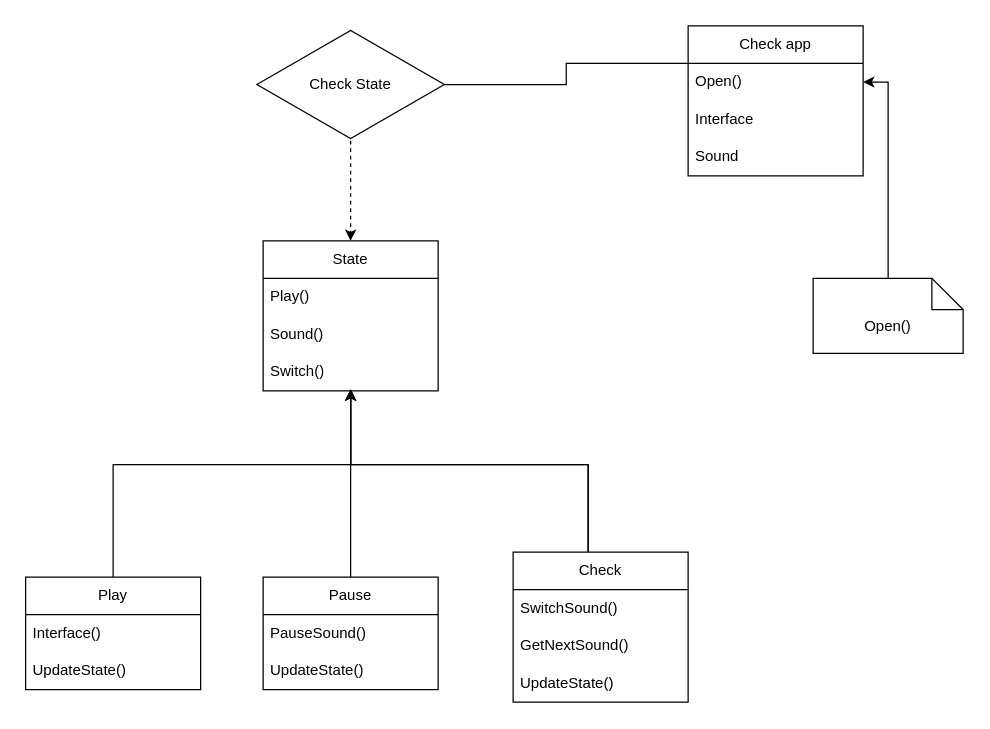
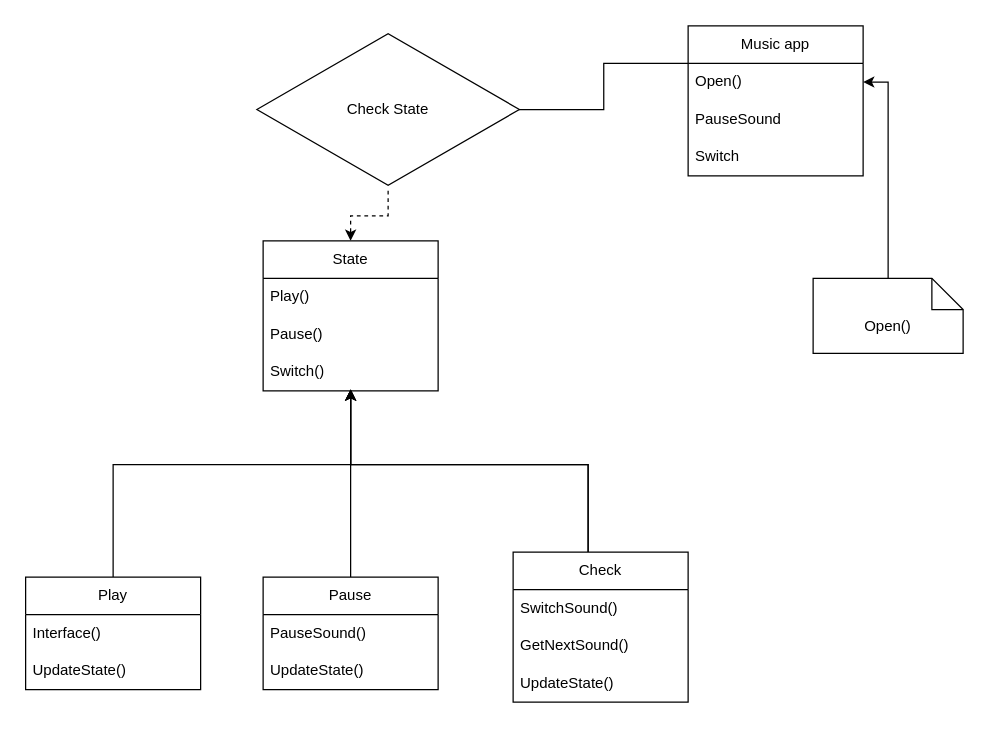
node "Check app": label "Check app" -> "Music app"
node "Check State": size 188x113 -> 263x163
node "Interface": label "Interface" -> "PauseSound"
node "Sound": label "Sound" -> "Switch"
node "Sound()": label "Sound()" -> "Pause()"
